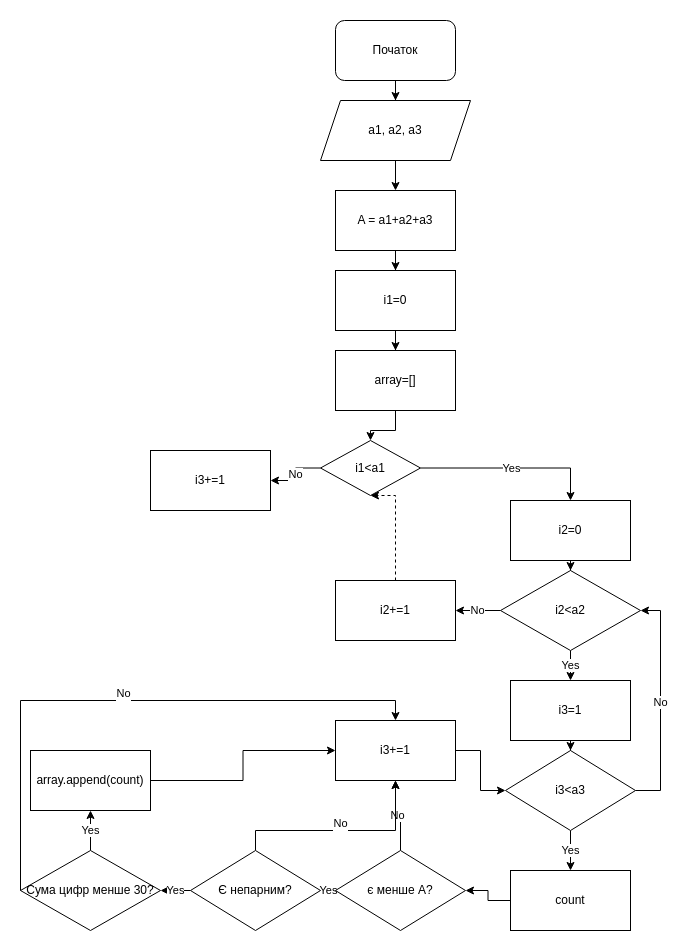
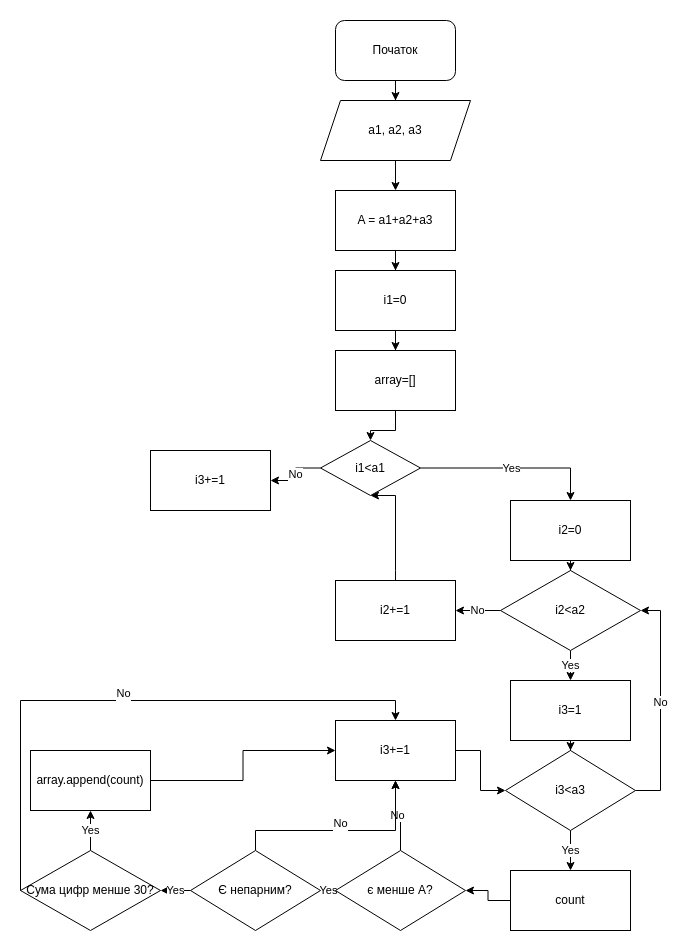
edge "i2+=1" -> "i1<a1": style dashed -> solid
